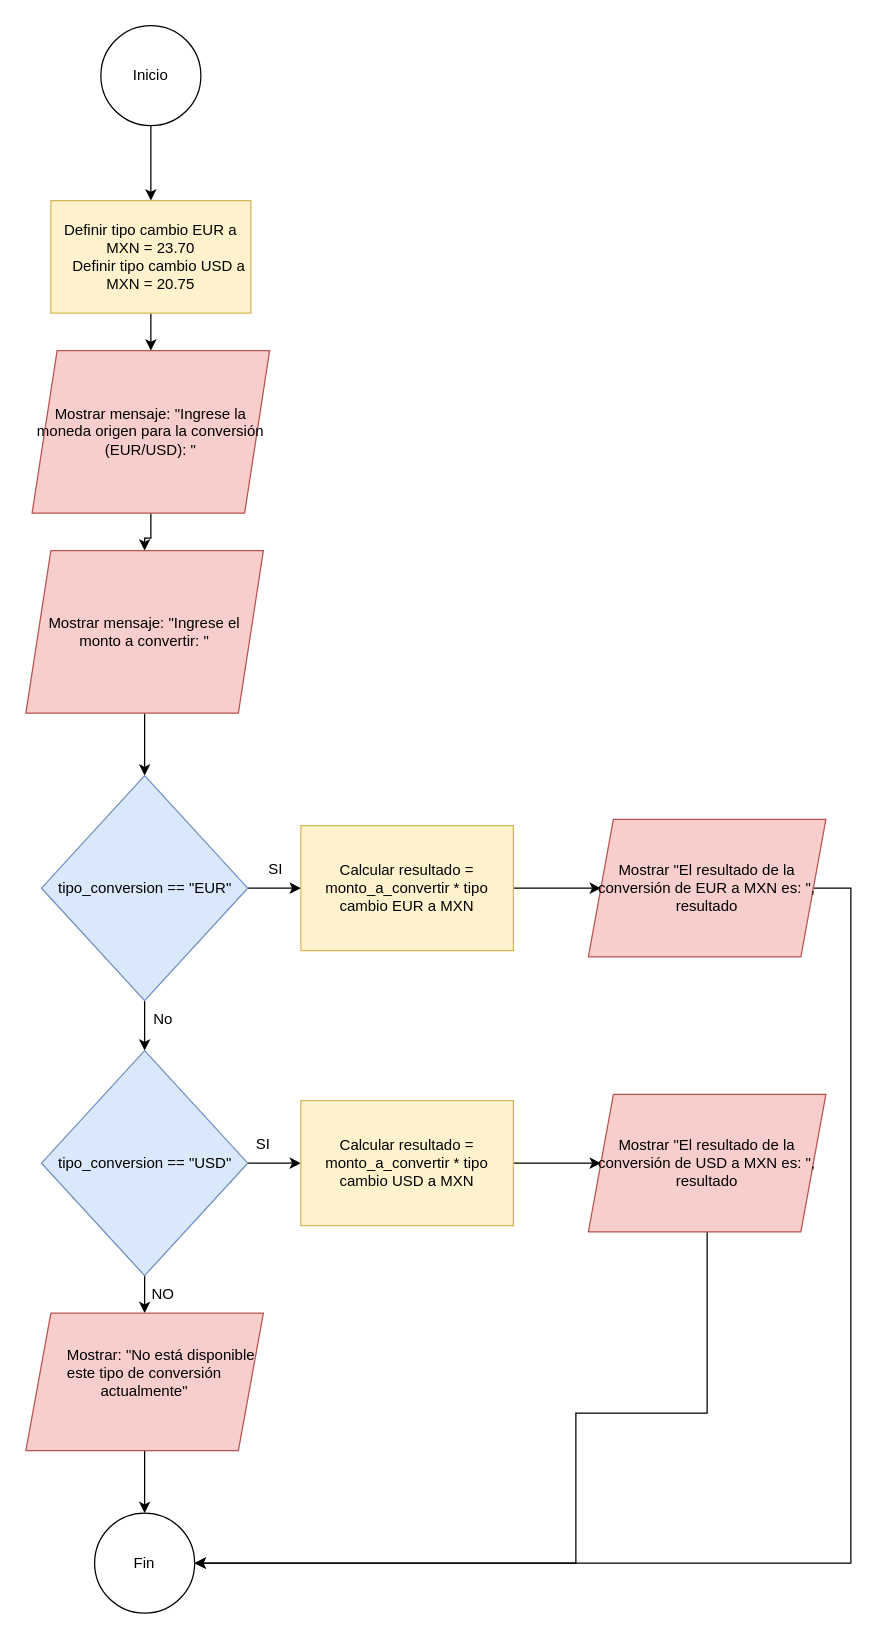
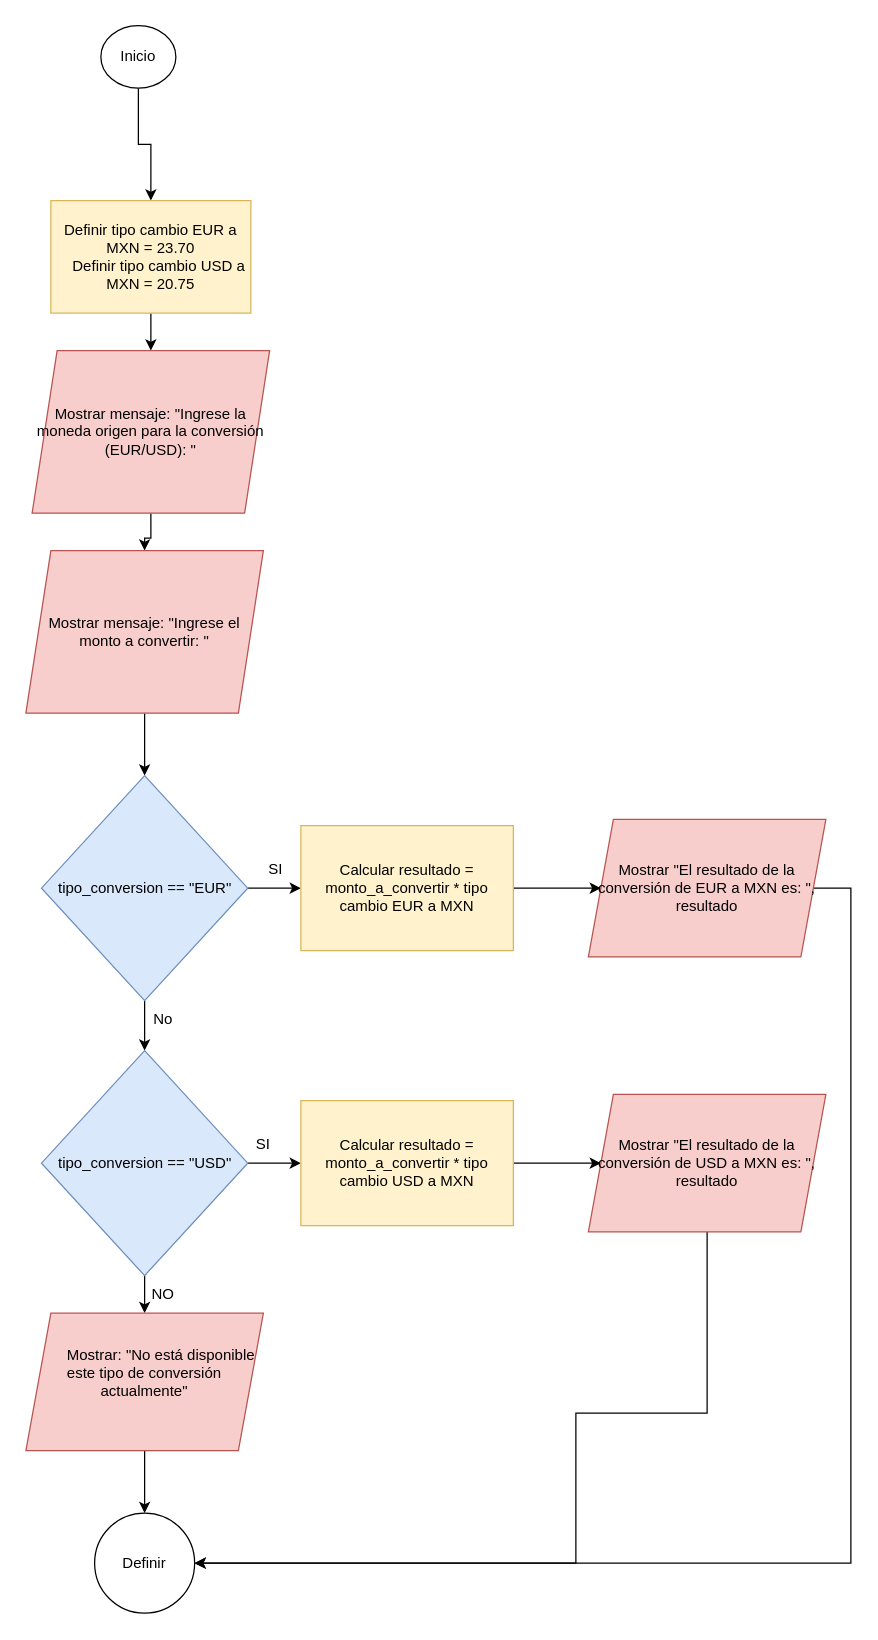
node "Inicio": size 100x100 -> 75x63
node "Fin": label "Fin" -> "Definir"
